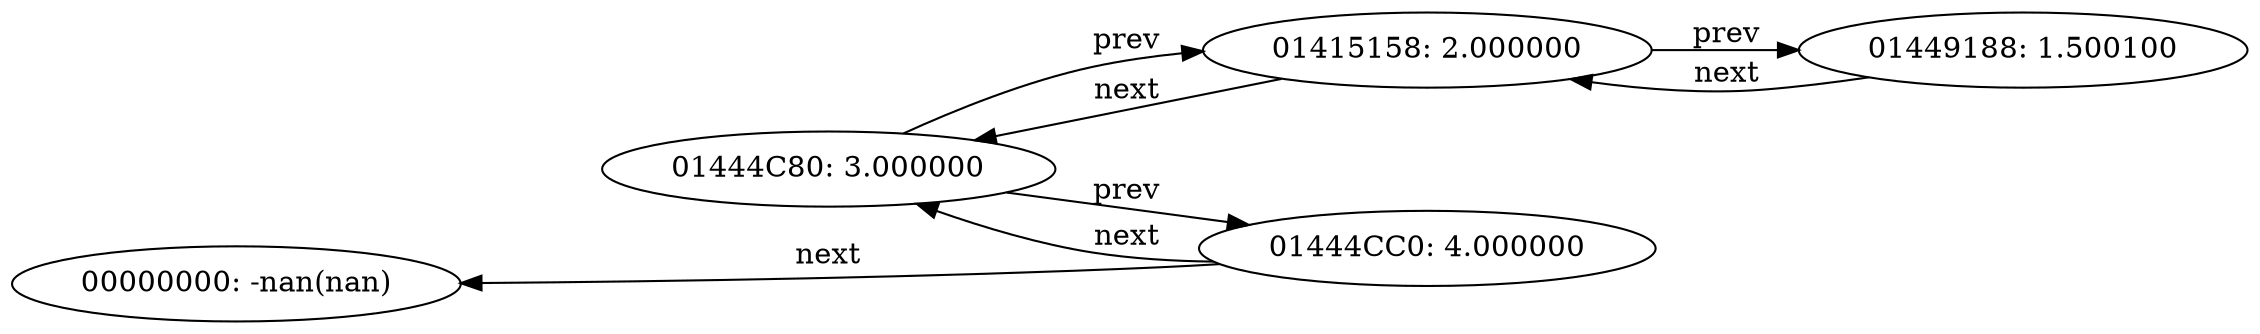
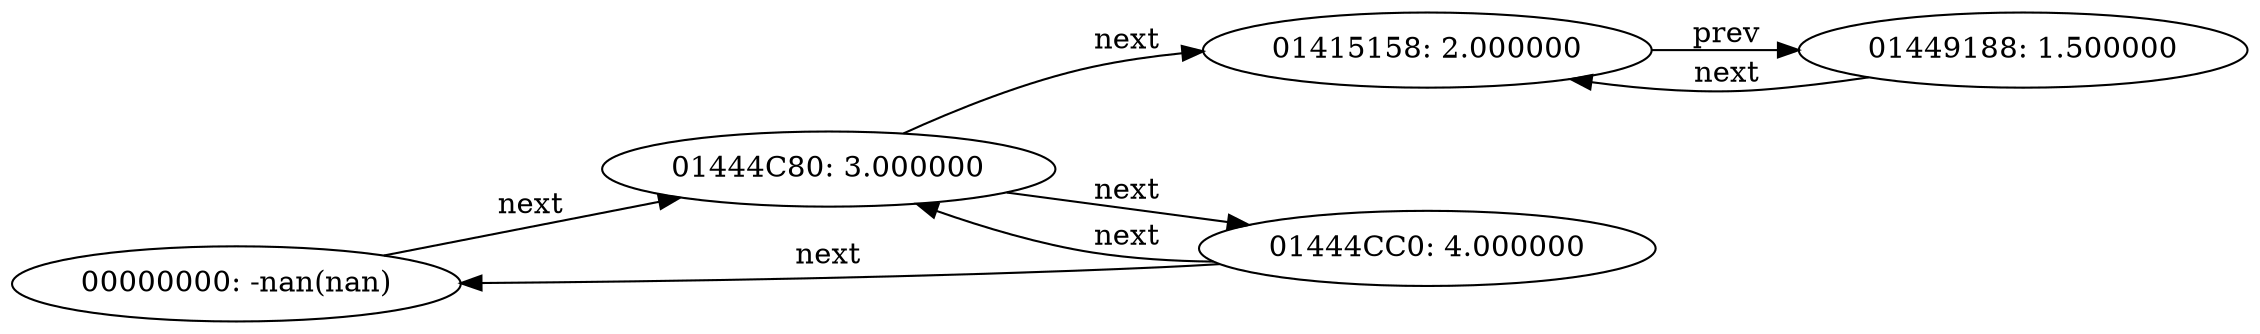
edge "01444C80: 3.000000" -> "01415158: 2.000000": label "prev" -> "next"
node "01449188: 1.500100": label "01449188: 1.500100" -> "01449188: 1.500000"
edge "01415158: 2.000000" -> "01444C80: 3.000000": now "00000000: -nan(nan)" -> "01444C80: 3.000000"
edge "01444C80: 3.000000" -> "01444CC0: 4.000000": label "prev" -> "next"
